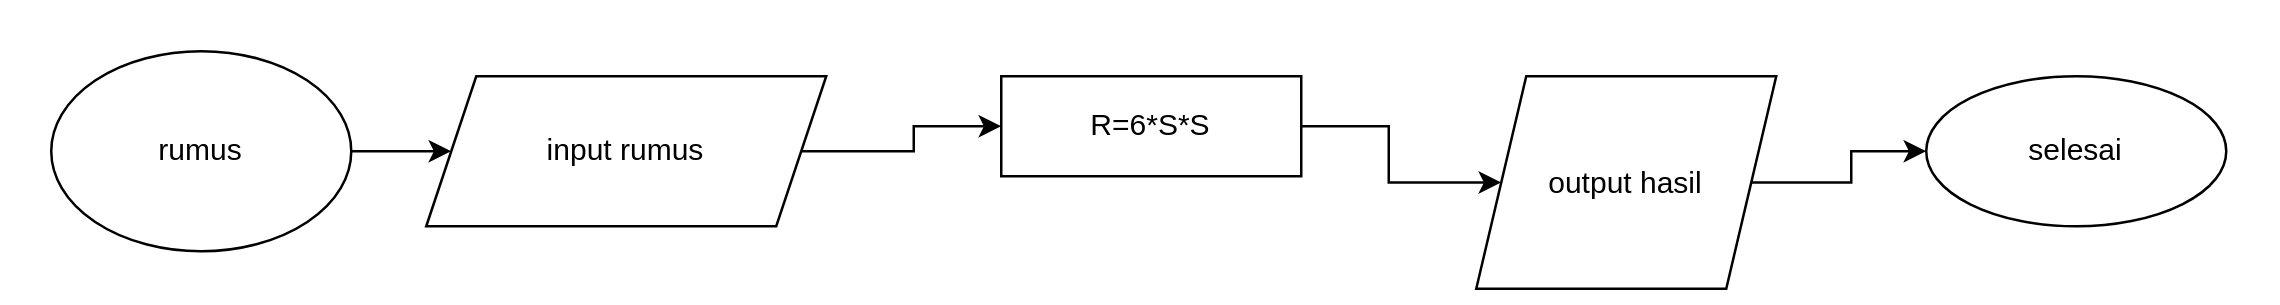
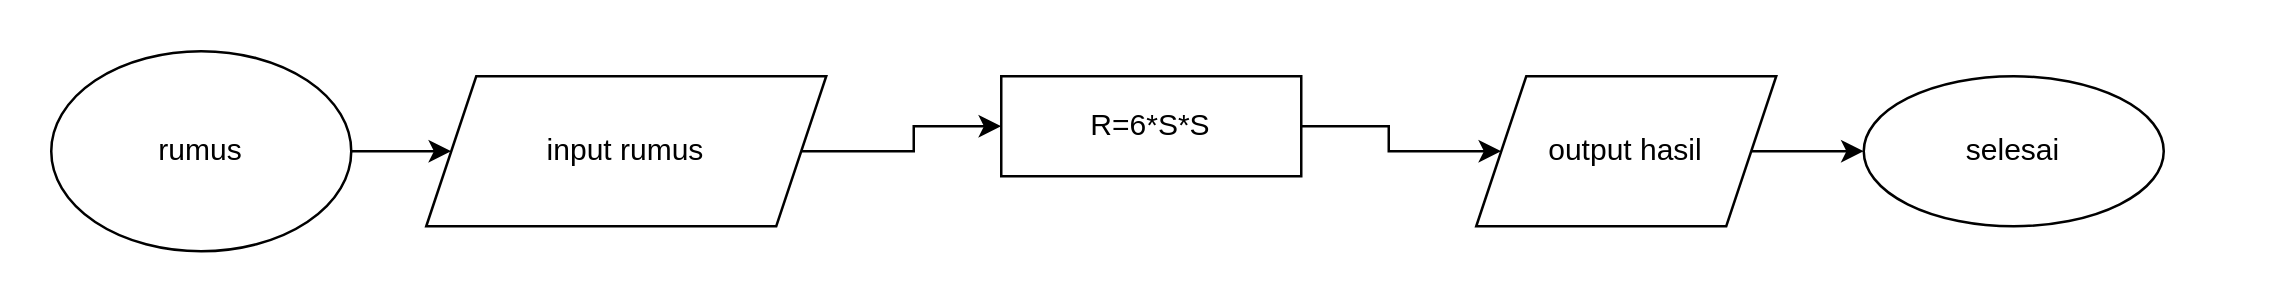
node "selesai": moved (2076, 151) -> (2014, 151)
node "output hasil": size 300x213 -> 300x150
